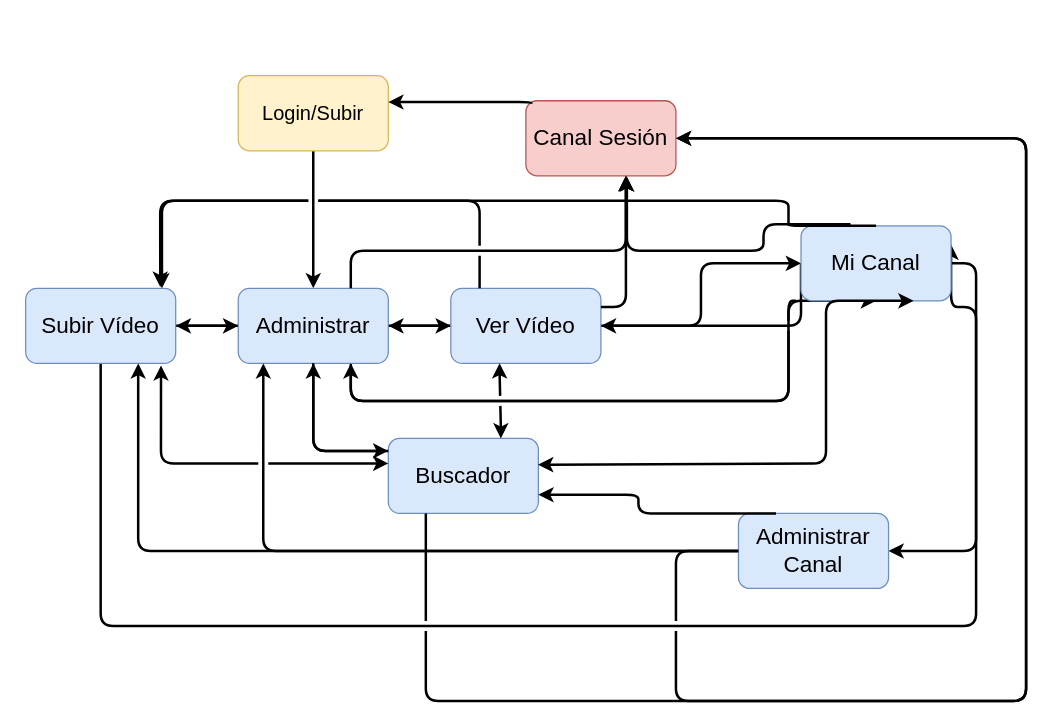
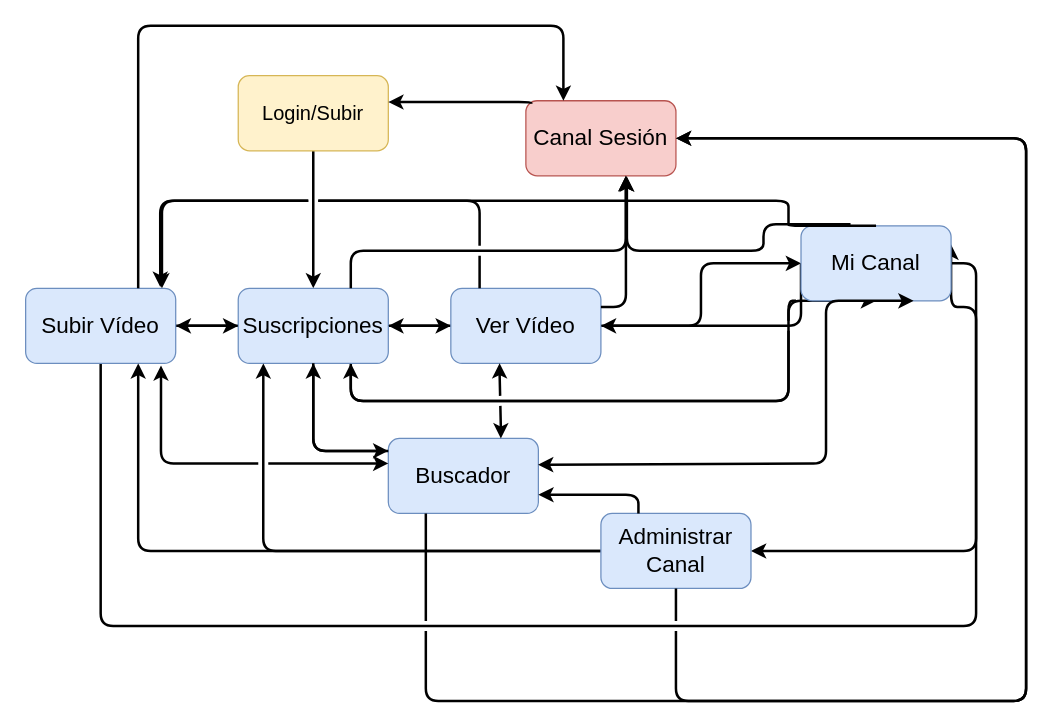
edge "Subir Vídeo" -> "Canal Sesión": added
node "Administrar": label "Administrar" -> "Suscripciones"
node "Administrar Canal": moved (813, 551) -> (676, 551)
